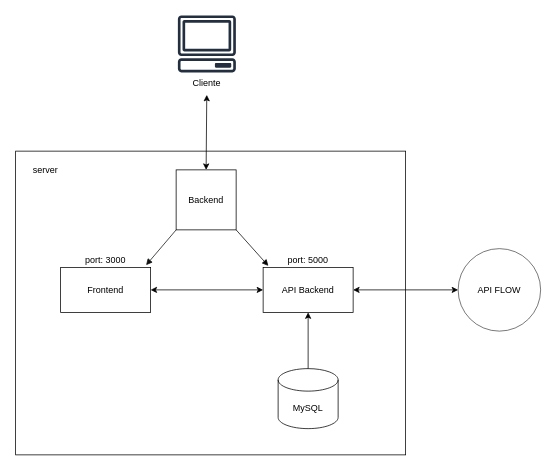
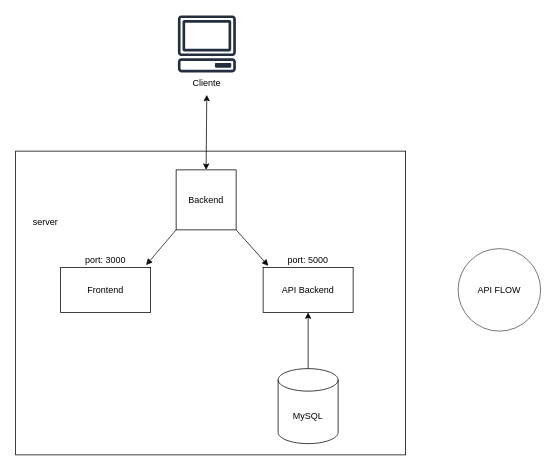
node "server": moved (45, 170) -> (45, 222)
edge "Frontend" -- "API Backend": removed
edge "API Backend" -- "API FLOW": removed
node "MySQL": size 60x60 -> 60x75
